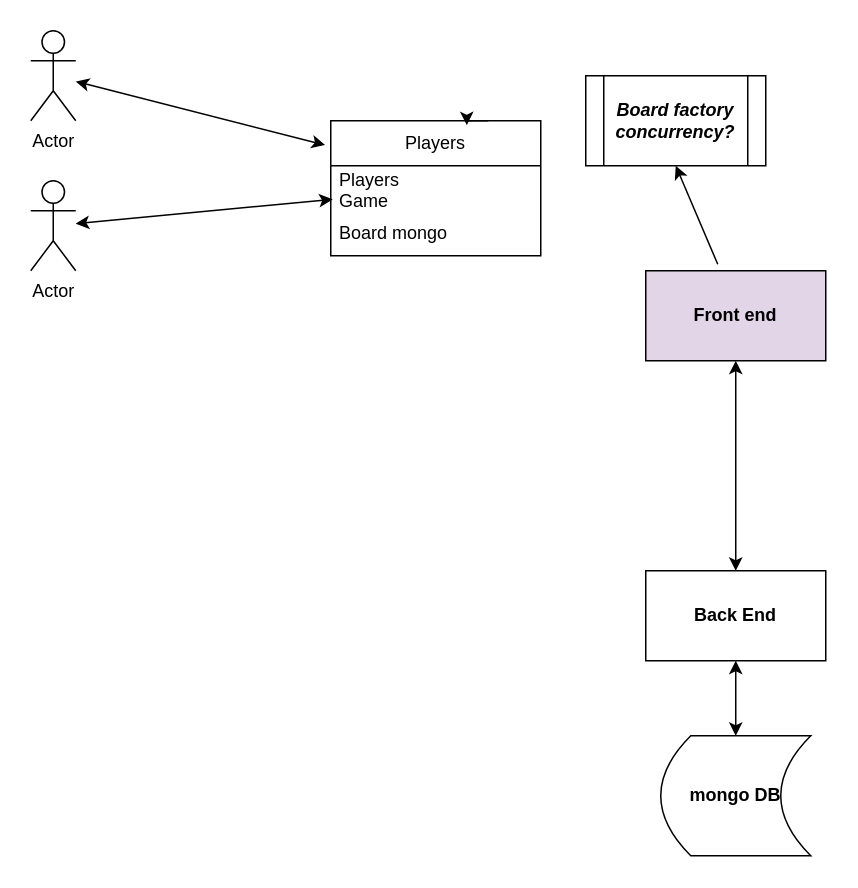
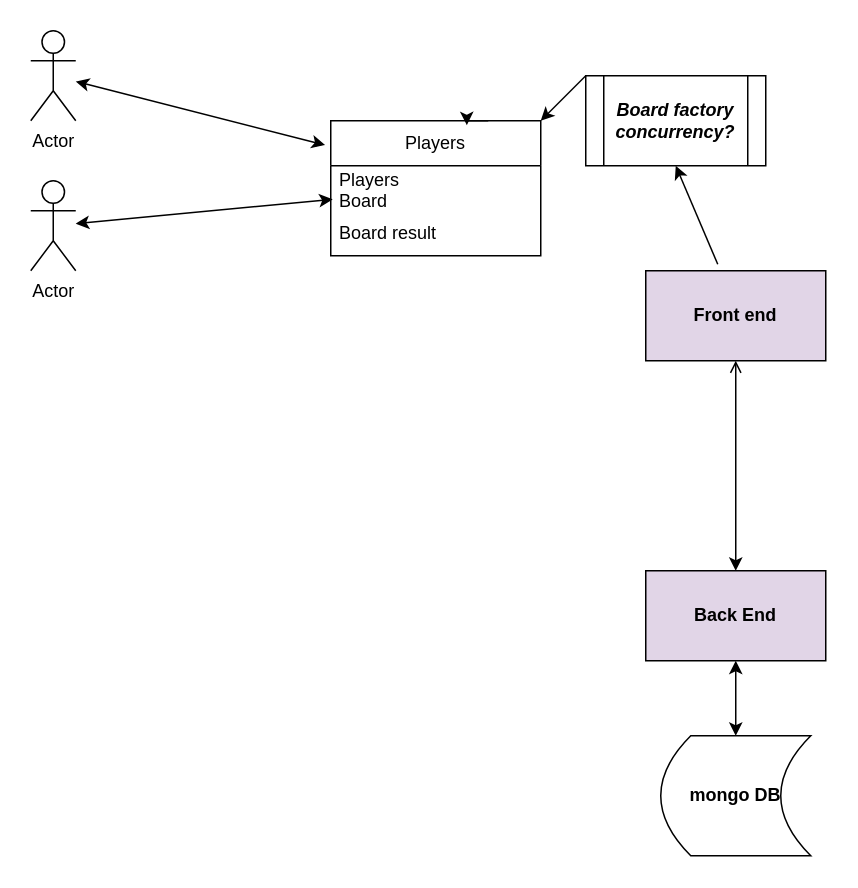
edge "Board factory concurrency?" -> "Players": added
node "Players Game": label "Players Game" -> "Players Board"
node "Board mongo": label "Board mongo" -> "Board result"
edge "Front end" -- "Back End": arrowhead classic -> open
node "Back End": fillcolor #ffffff -> #e1d5e7
